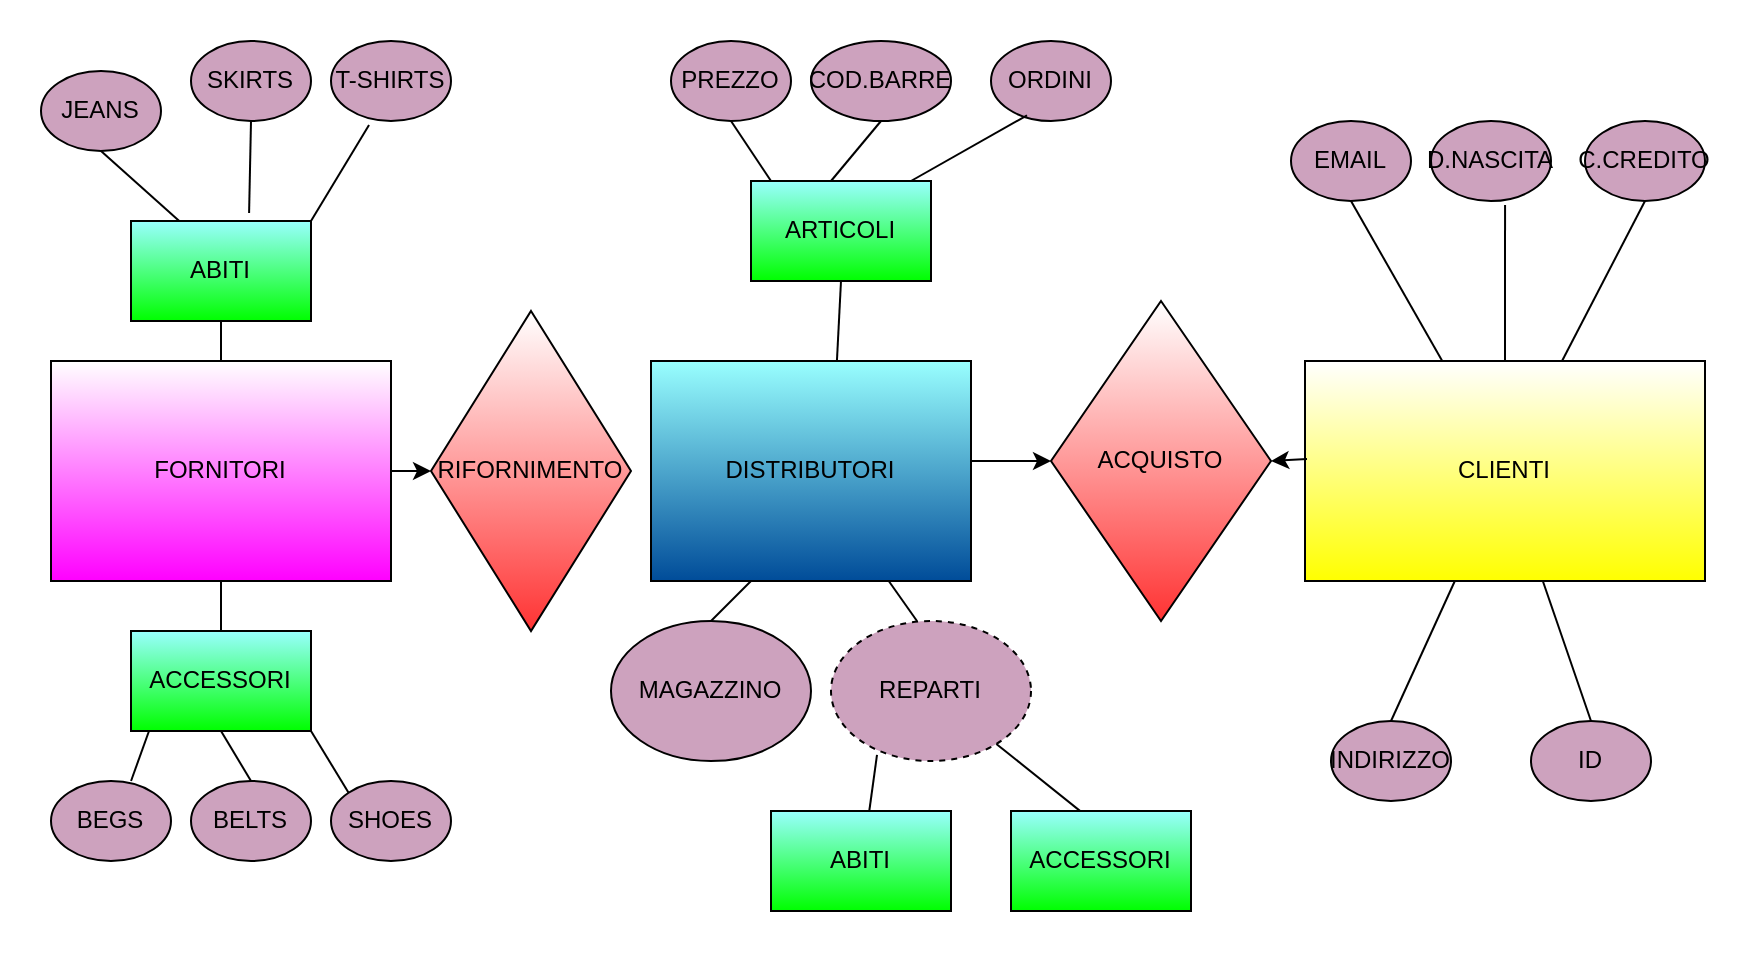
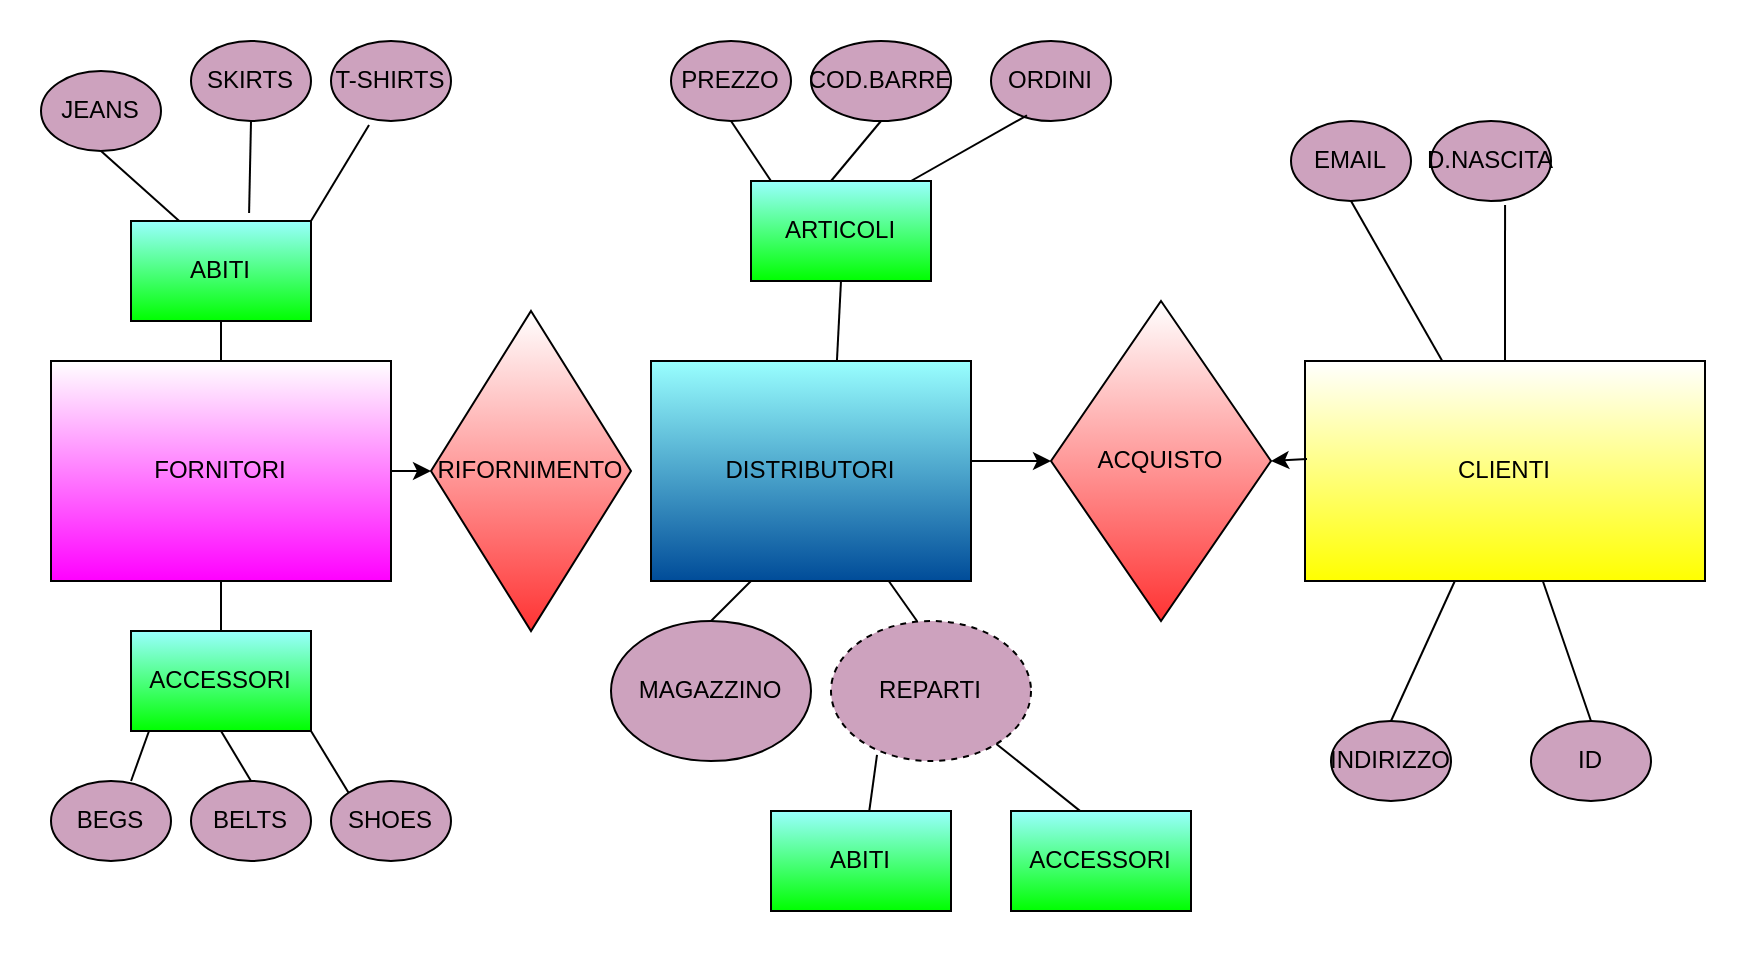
node "C.CREDITO": removed
edge "C.CREDITO" -- "CLIENTI": removed
